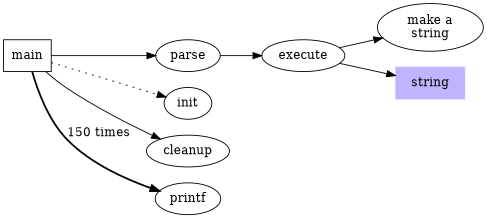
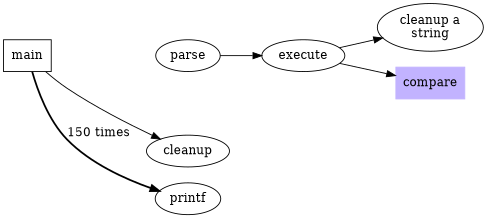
node "make a string": label "make a string" -> "cleanup a string"
edge "main" -> "parse": removed
node "string": label "string" -> "compare"
node "init": removed
